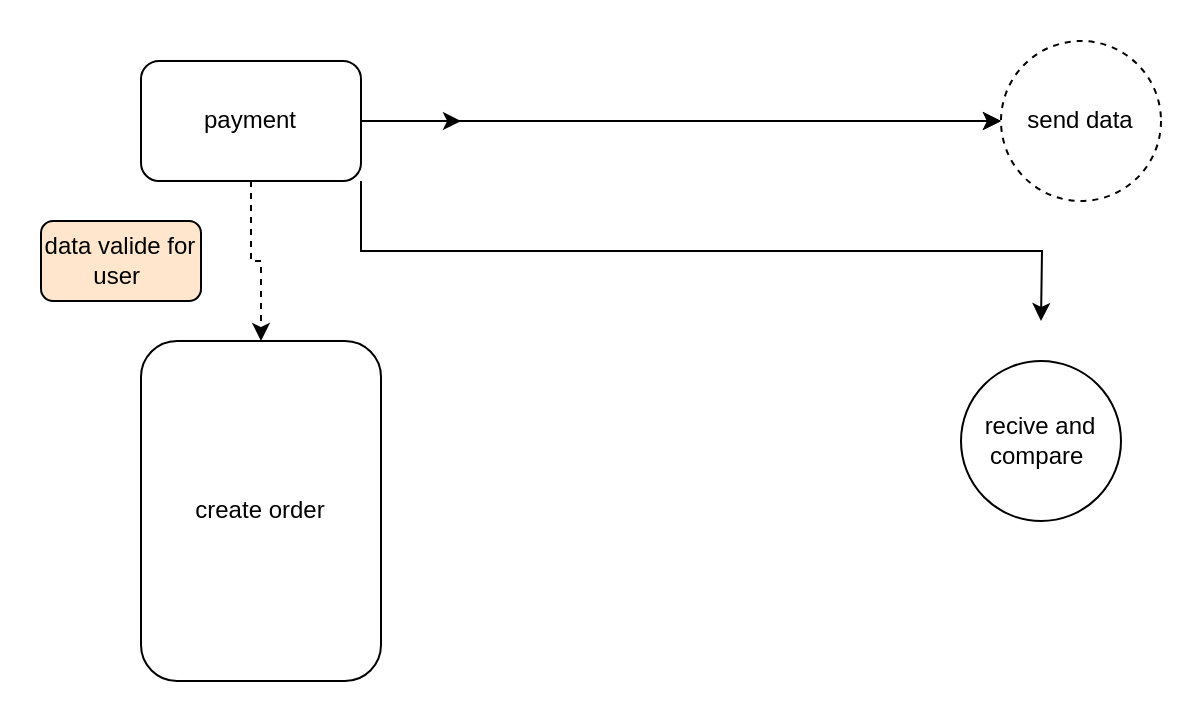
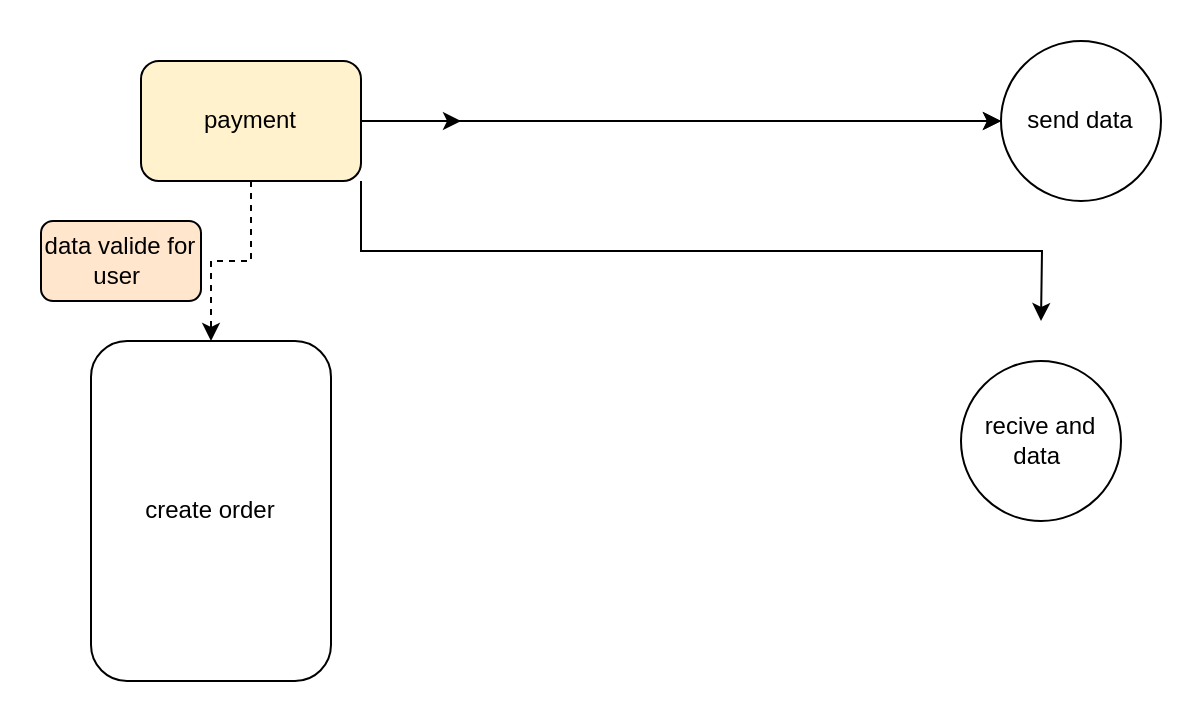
node "payment": fillcolor #ffffff -> #fff2cc
node "send data": style dashed -> solid
node "recive and compare": label "recive and compare" -> "recive and data"
node "create order": moved (261, 511) -> (211, 511)
